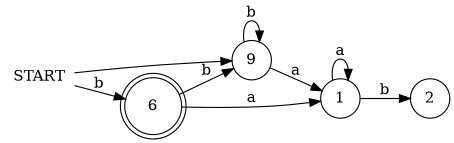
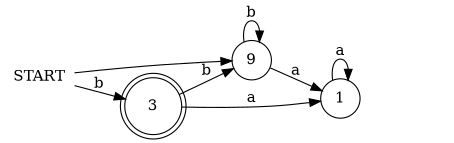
node "2": removed
node "6": label "6" -> "3"
